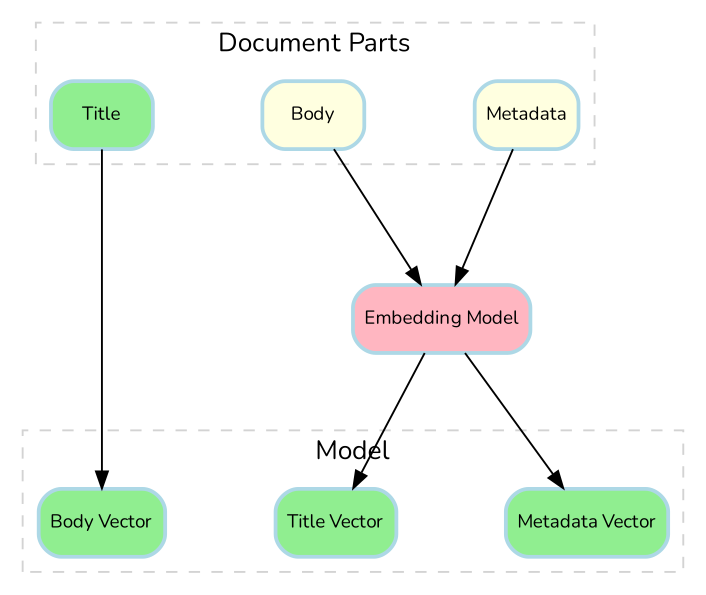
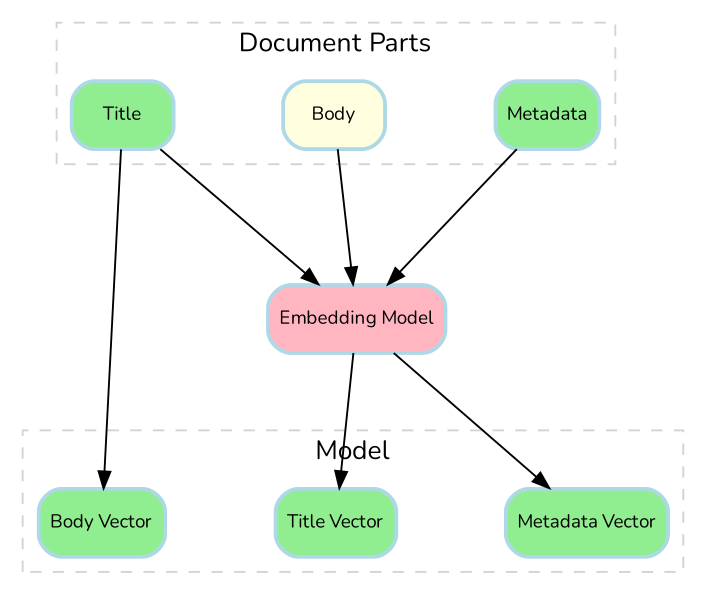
node "Metadata": fillcolor lightyellow -> lightgreen
edge "Title" -> "Embedding Model": added
